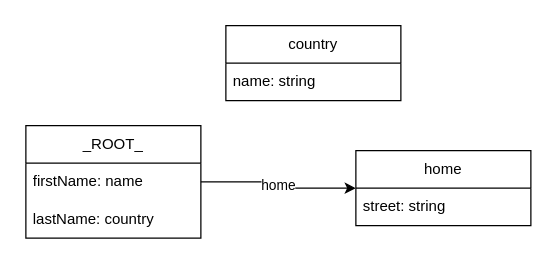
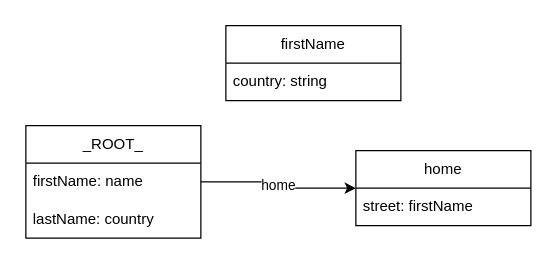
node "country": label "country" -> "firstName"
node "name: string": label "name: string" -> "country: string"
node "street: string": label "street: string" -> "street: firstName"
